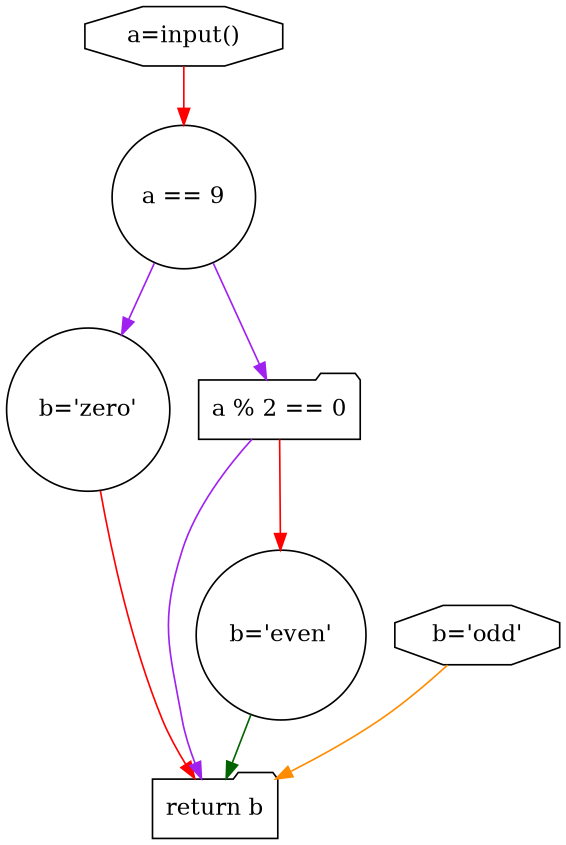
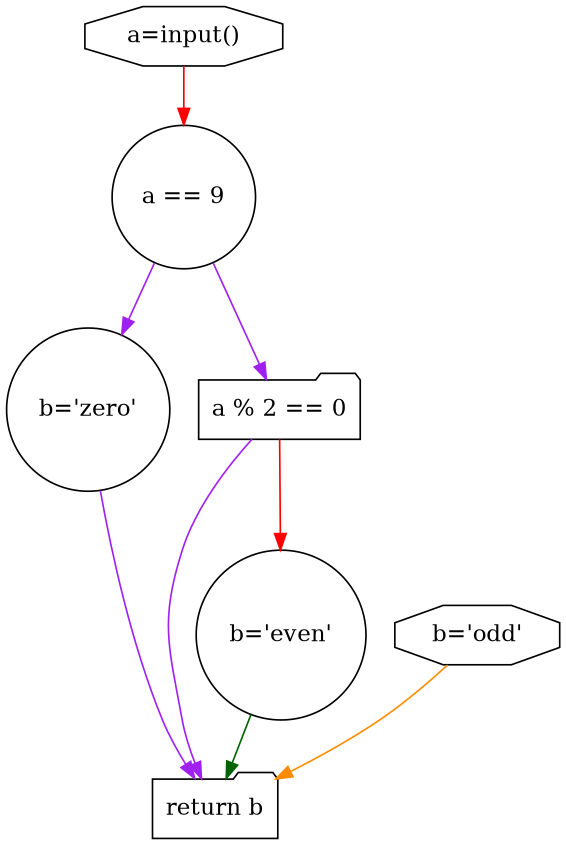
edge "b='zero'" -> "return b": color red -> purple
